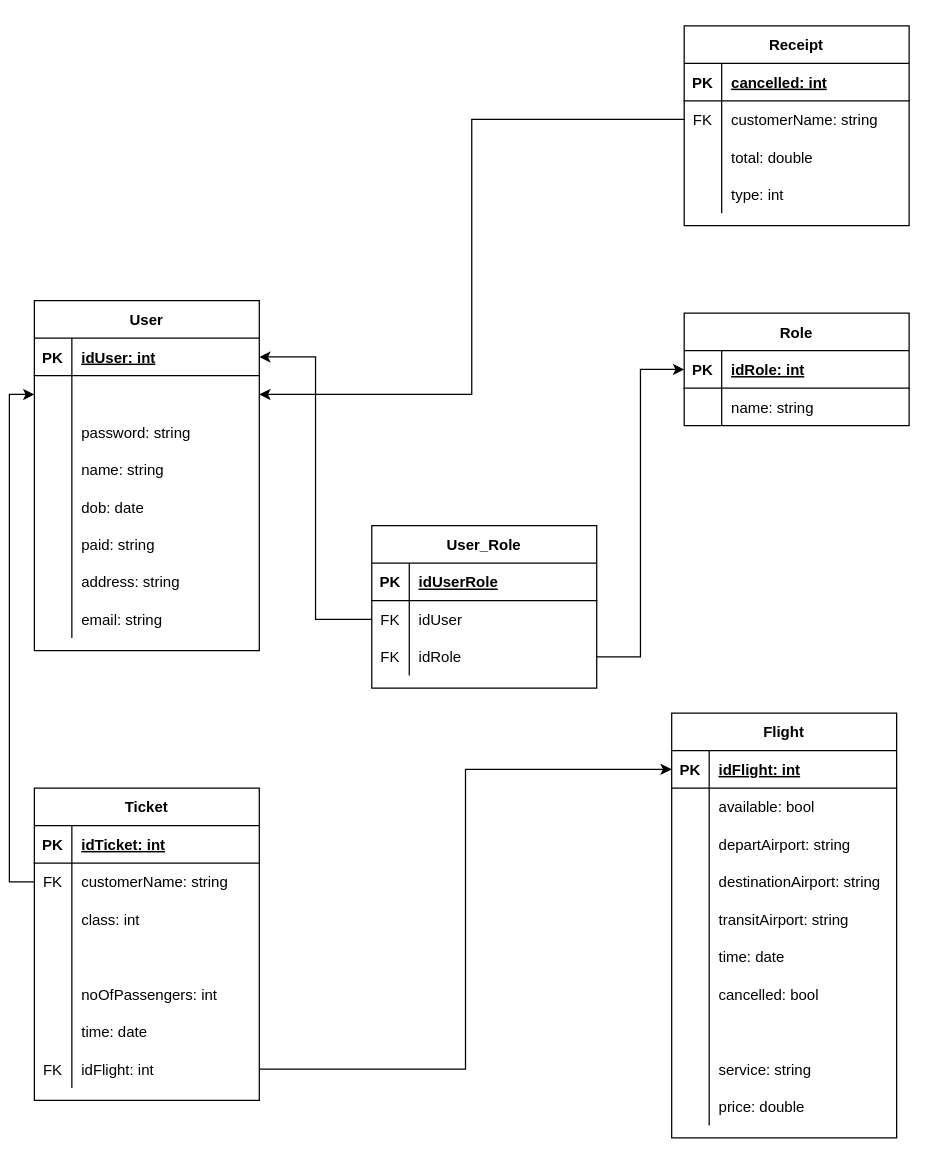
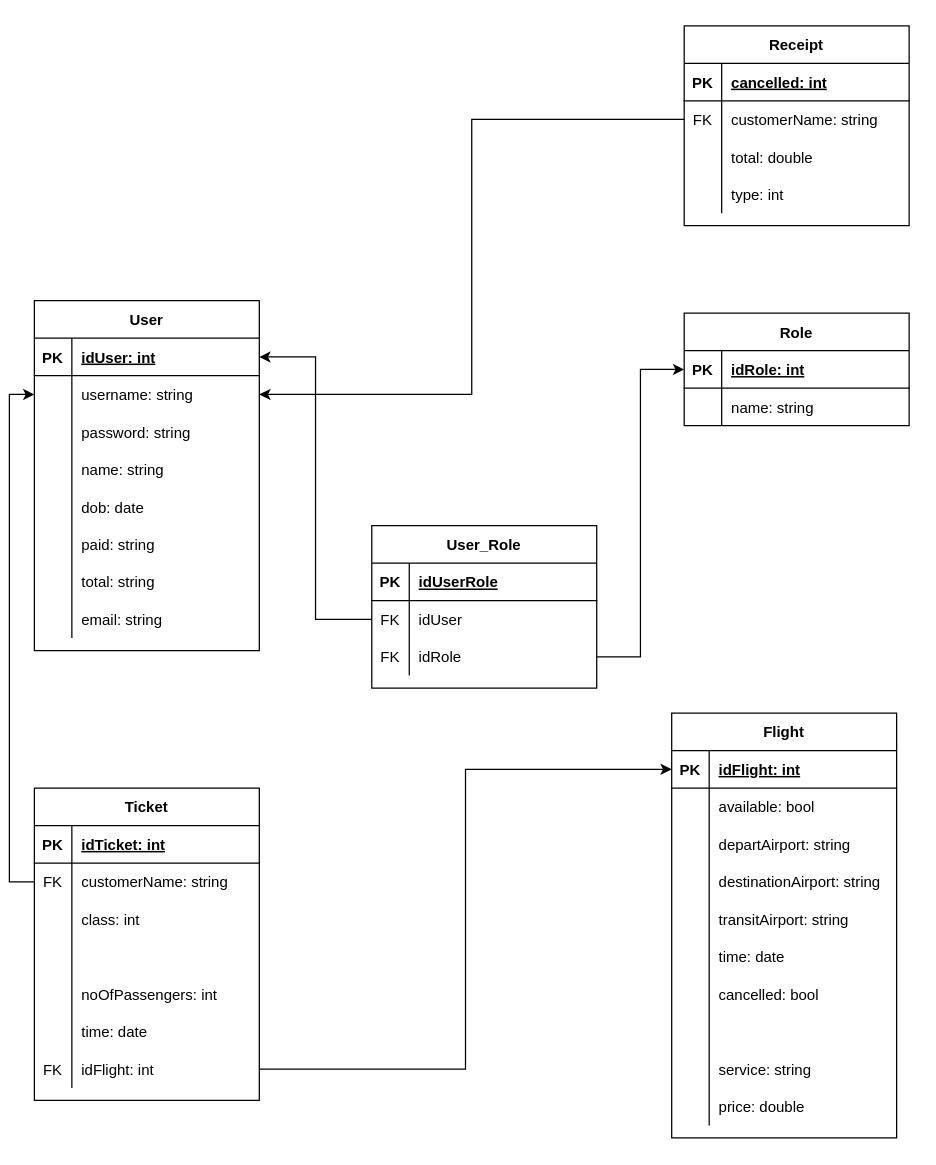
node "username: string": added
node "address: string": label "address: string" -> "total: string"
